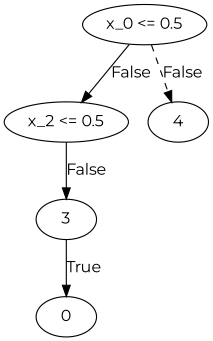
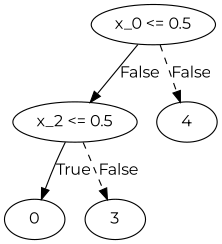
edge "x_2 <= 0.5" -> "3": style solid -> dashed
edge "3" -> "0": now "x_2 <= 0.5" -> "0"
